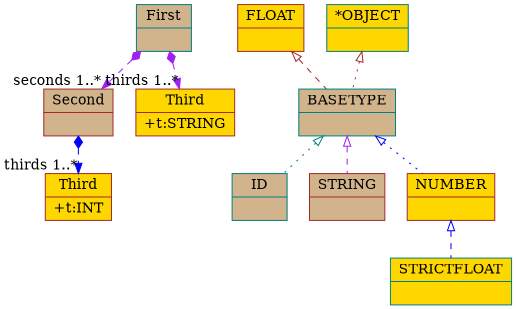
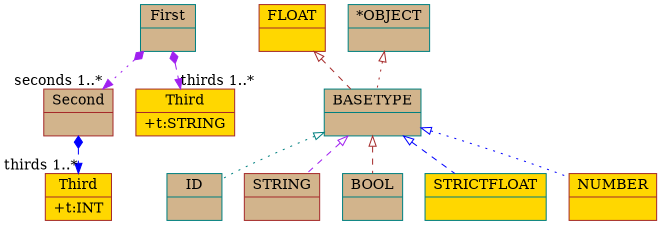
node "*OBJECT": fillcolor gold -> tan
edge "First" -- "Second": style dashed -> dotted
node "BOOL": added
edge "STRICTFLOAT" -> "NUMBER": now "STRICTFLOAT" -> "BASETYPE"
